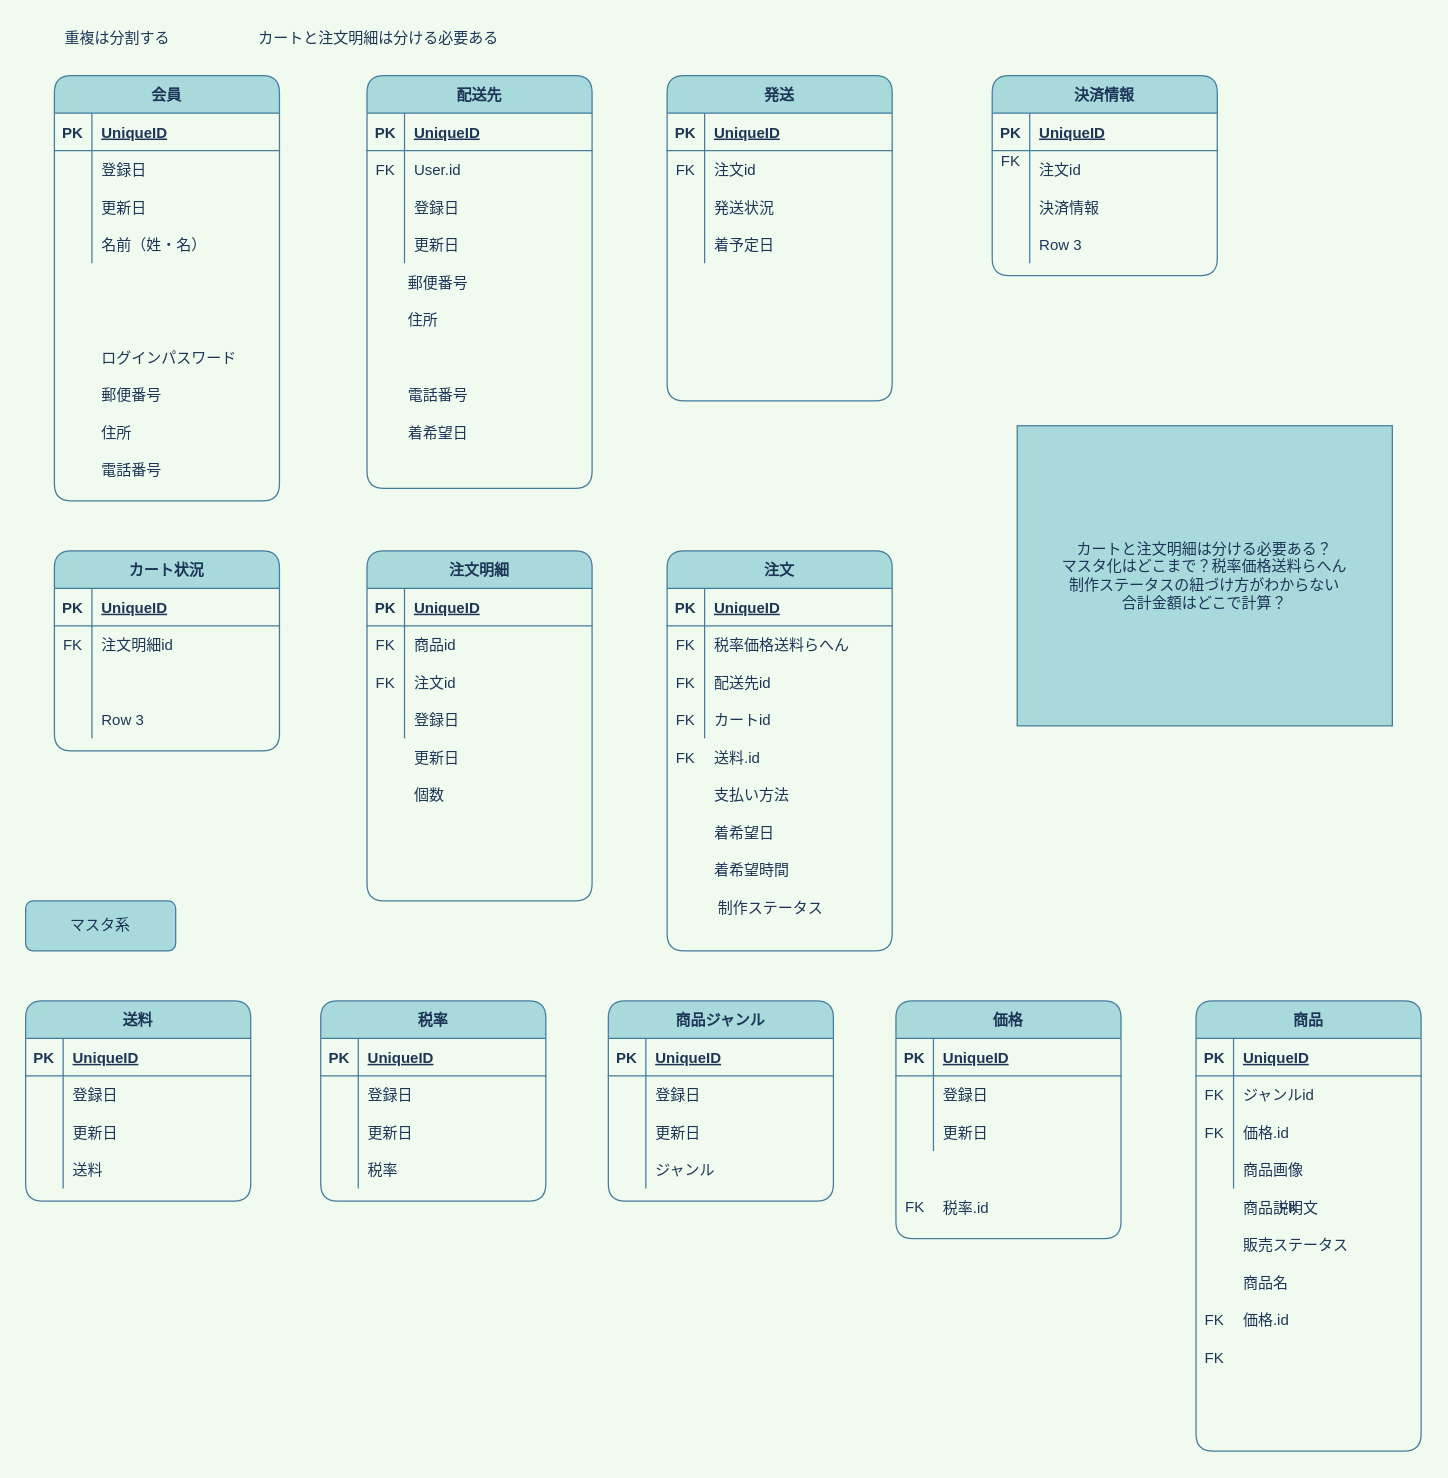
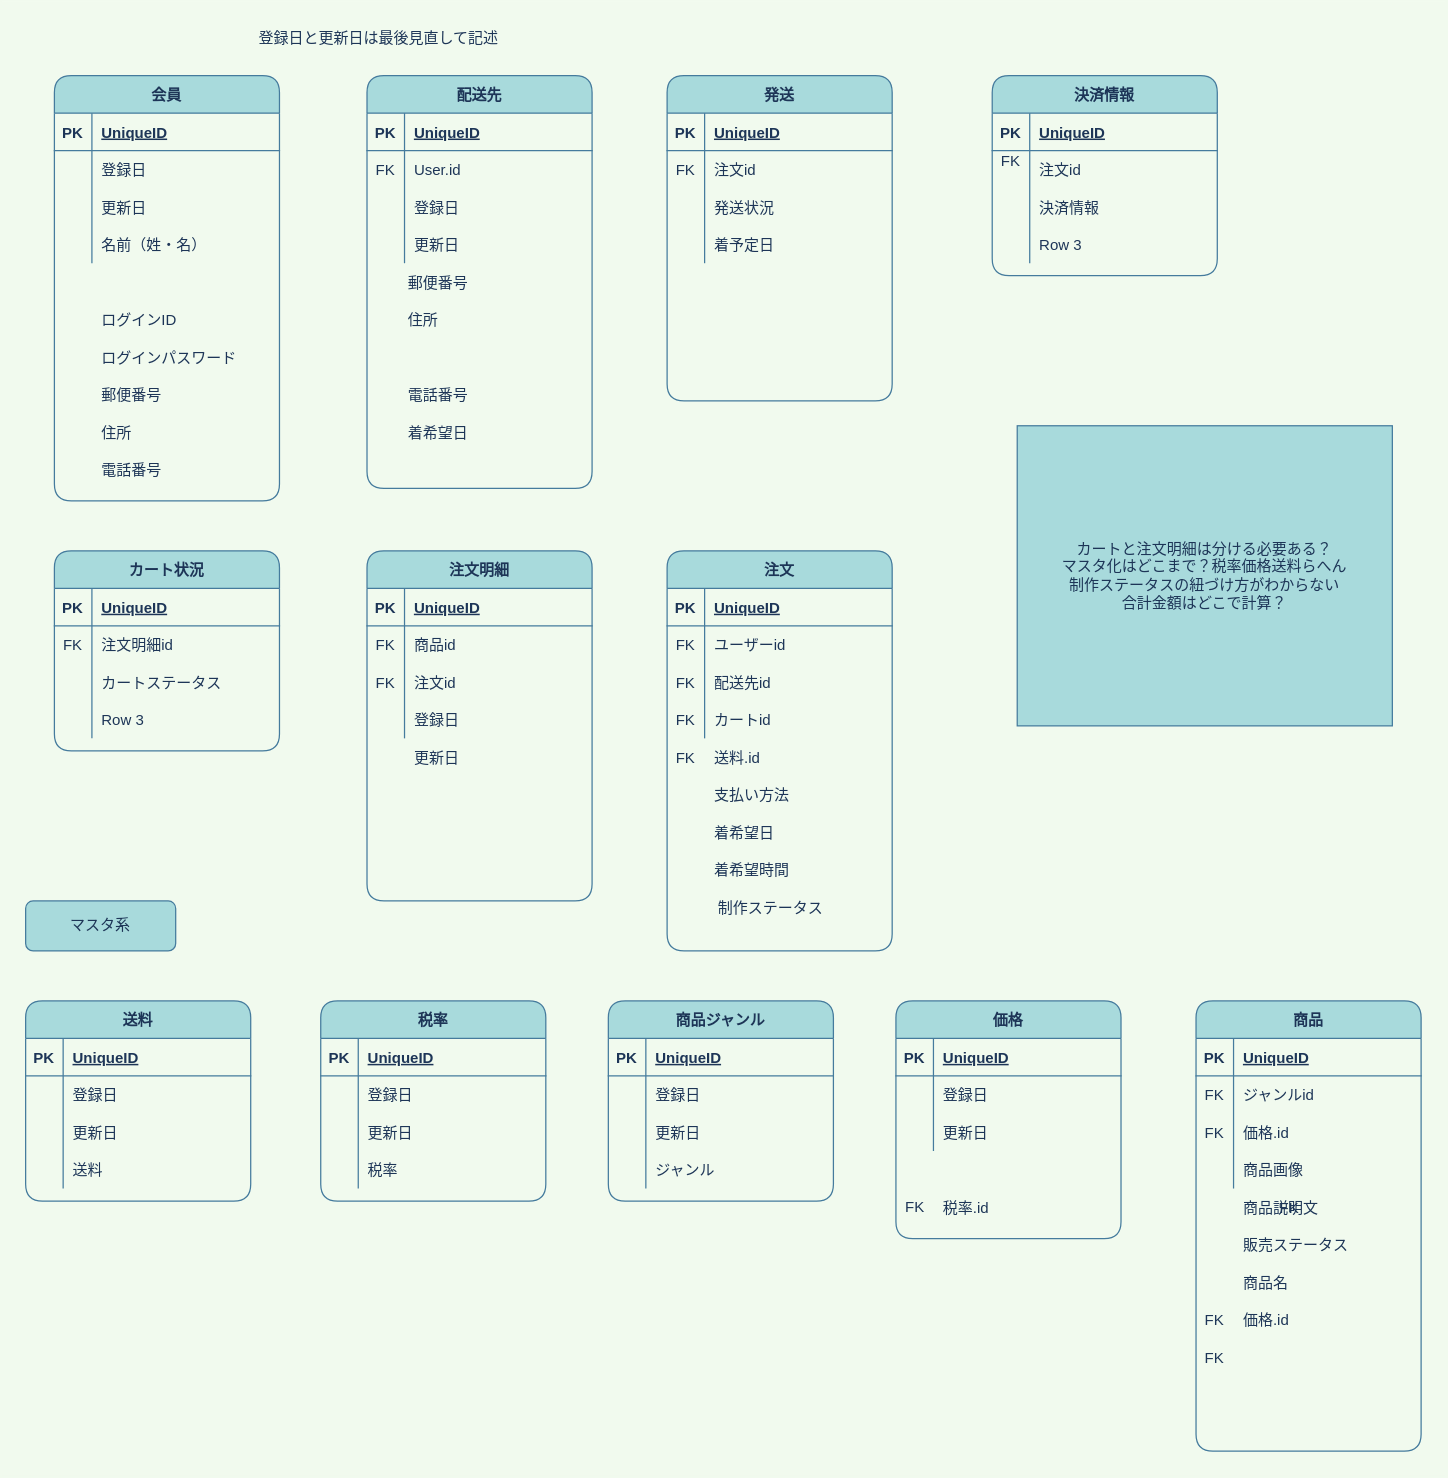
node "重複は分割する": removed
node "カートと注文明細は分ける必要ある": label "カートと注文明細は分ける必要ある" -> "登録日と更新日は最後見直して記述"
node "ログインID": added
node "税率価格送料らへん": label "税率価格送料らへん" -> "ユーザーid"
node "カートステータス": added
node "個数": removed
